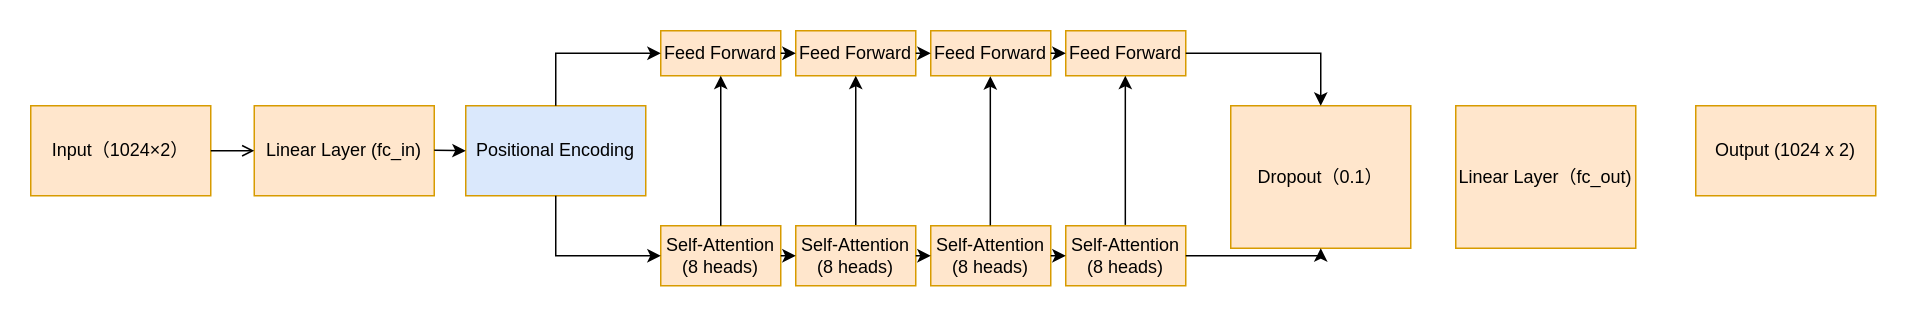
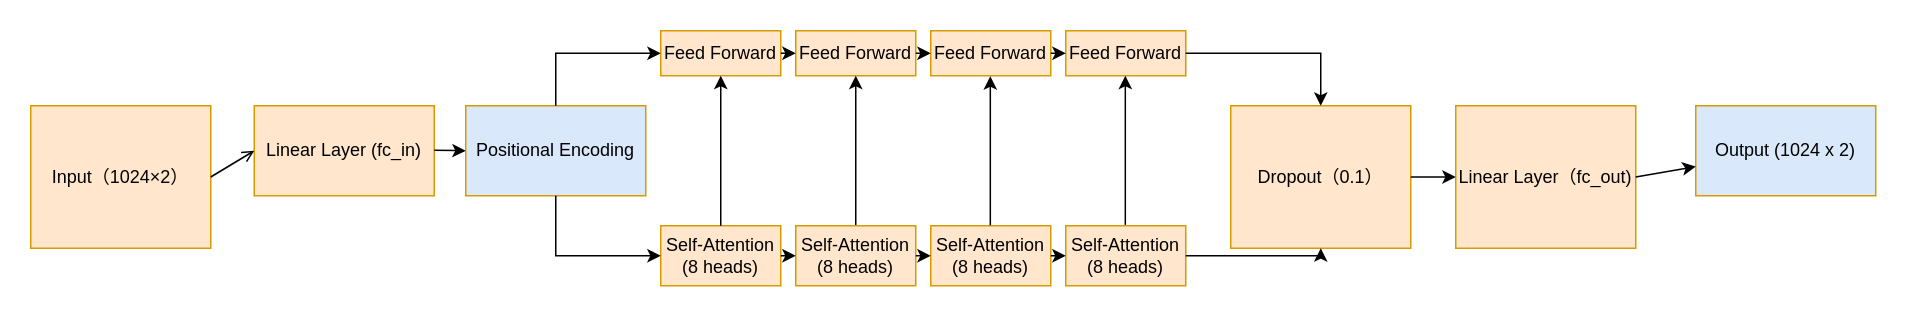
node "Input（1024×2）": size 180x90 -> 180x143
node "Output (1024 x 2)": fillcolor #ffe6cc -> #dae8fc
edge "Linear Layer（fc_out)" -> "Output (1024 x 2)": added
edge "Dropout（0.1）" -> "Linear Layer（fc_out)": added
